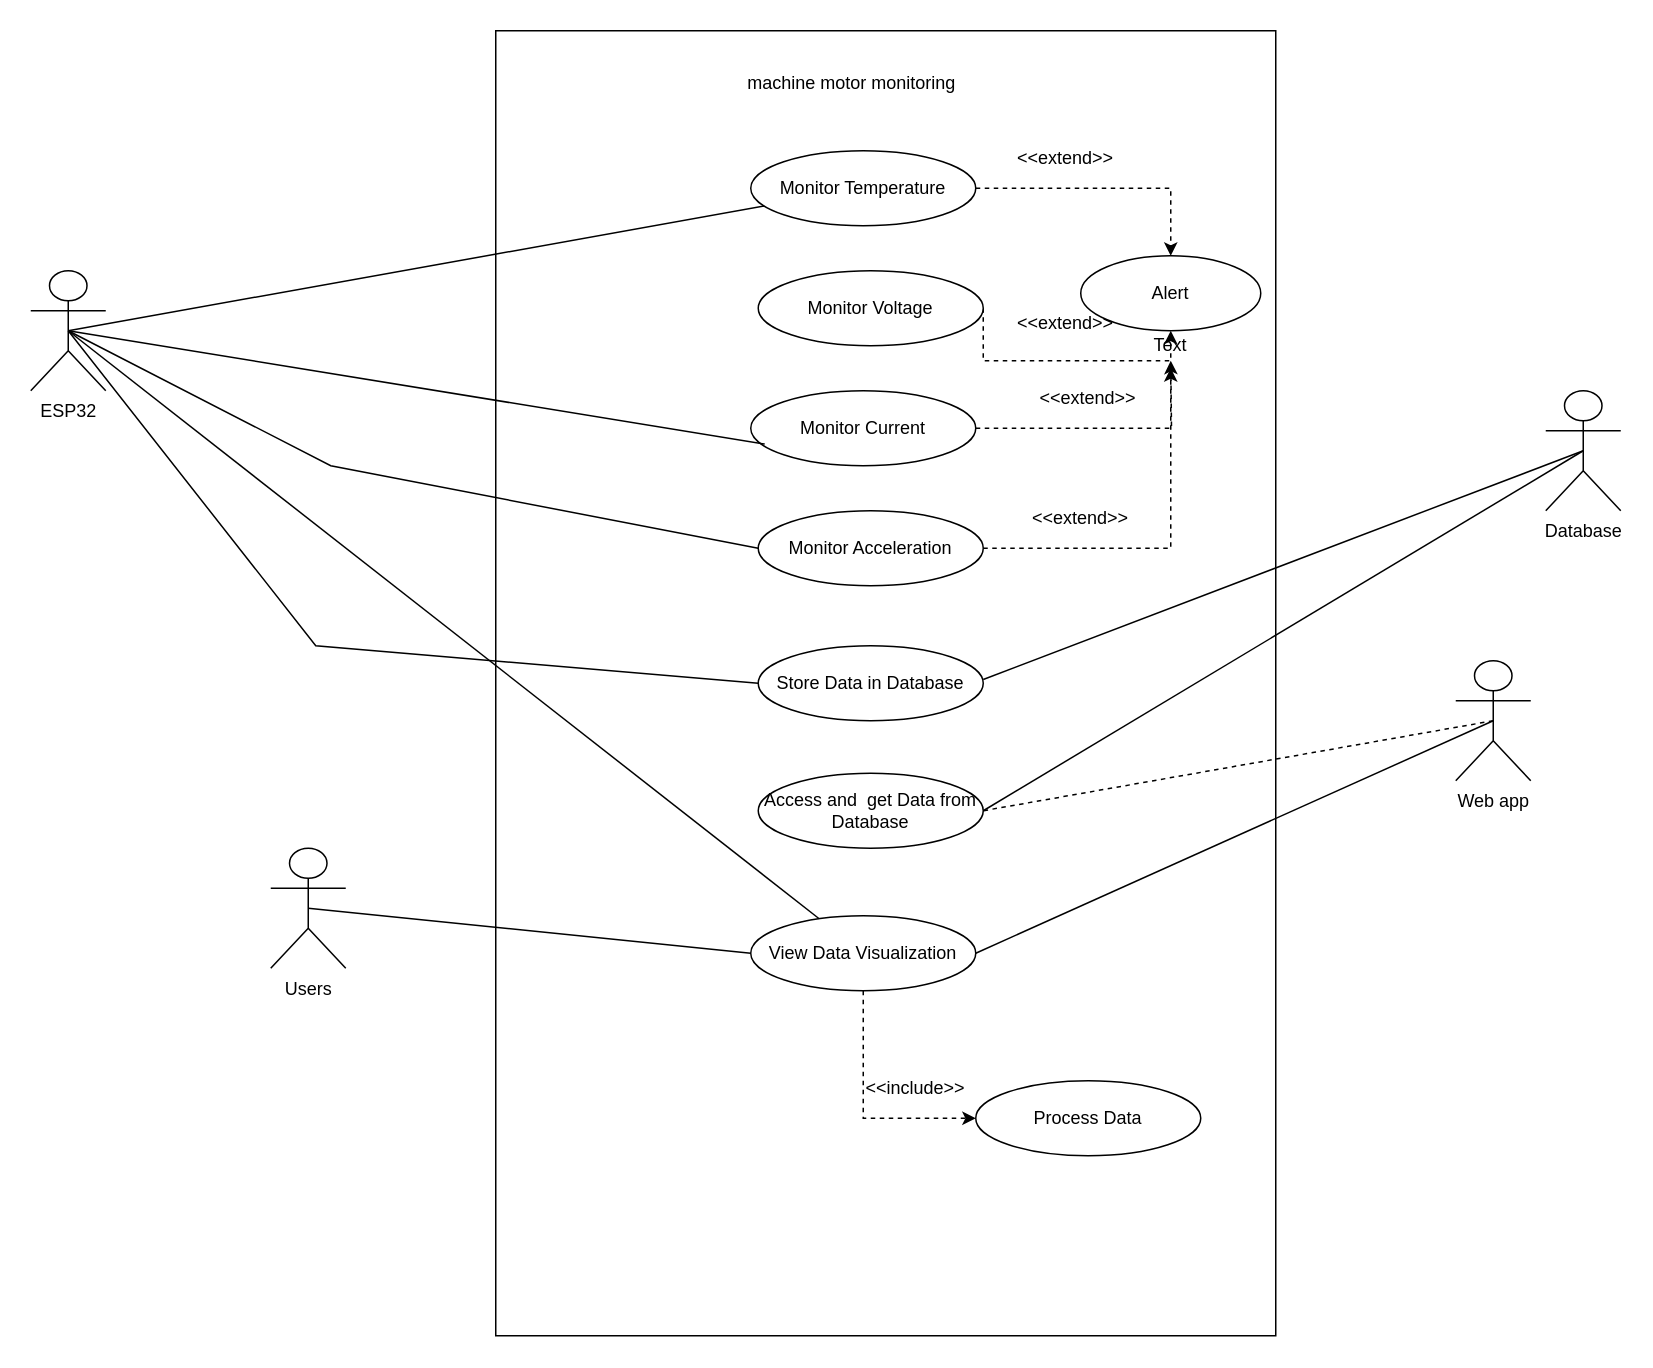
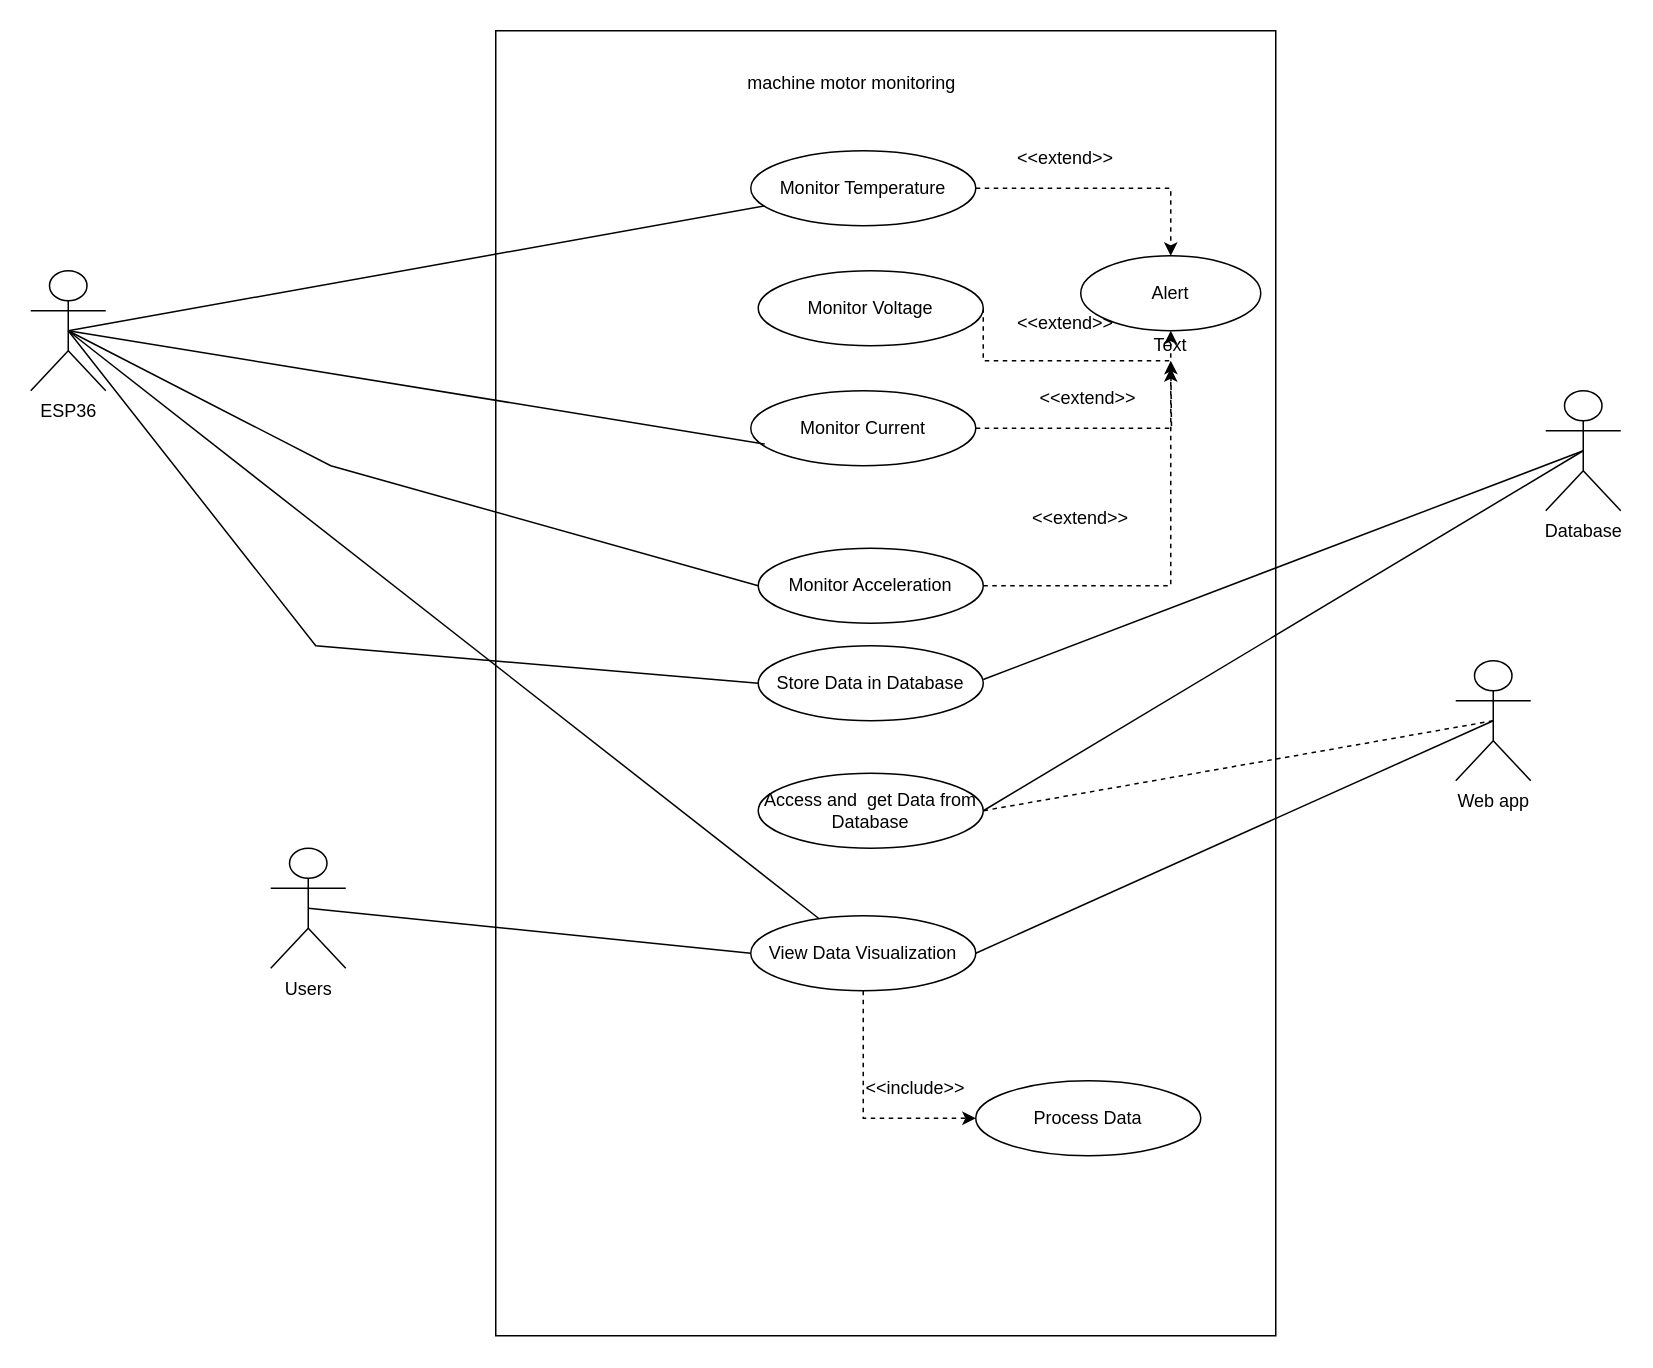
node "ESP32": label "ESP32" -> "ESP36"
node "Monitor Acceleration": moved (871, 548) -> (871, 586)
